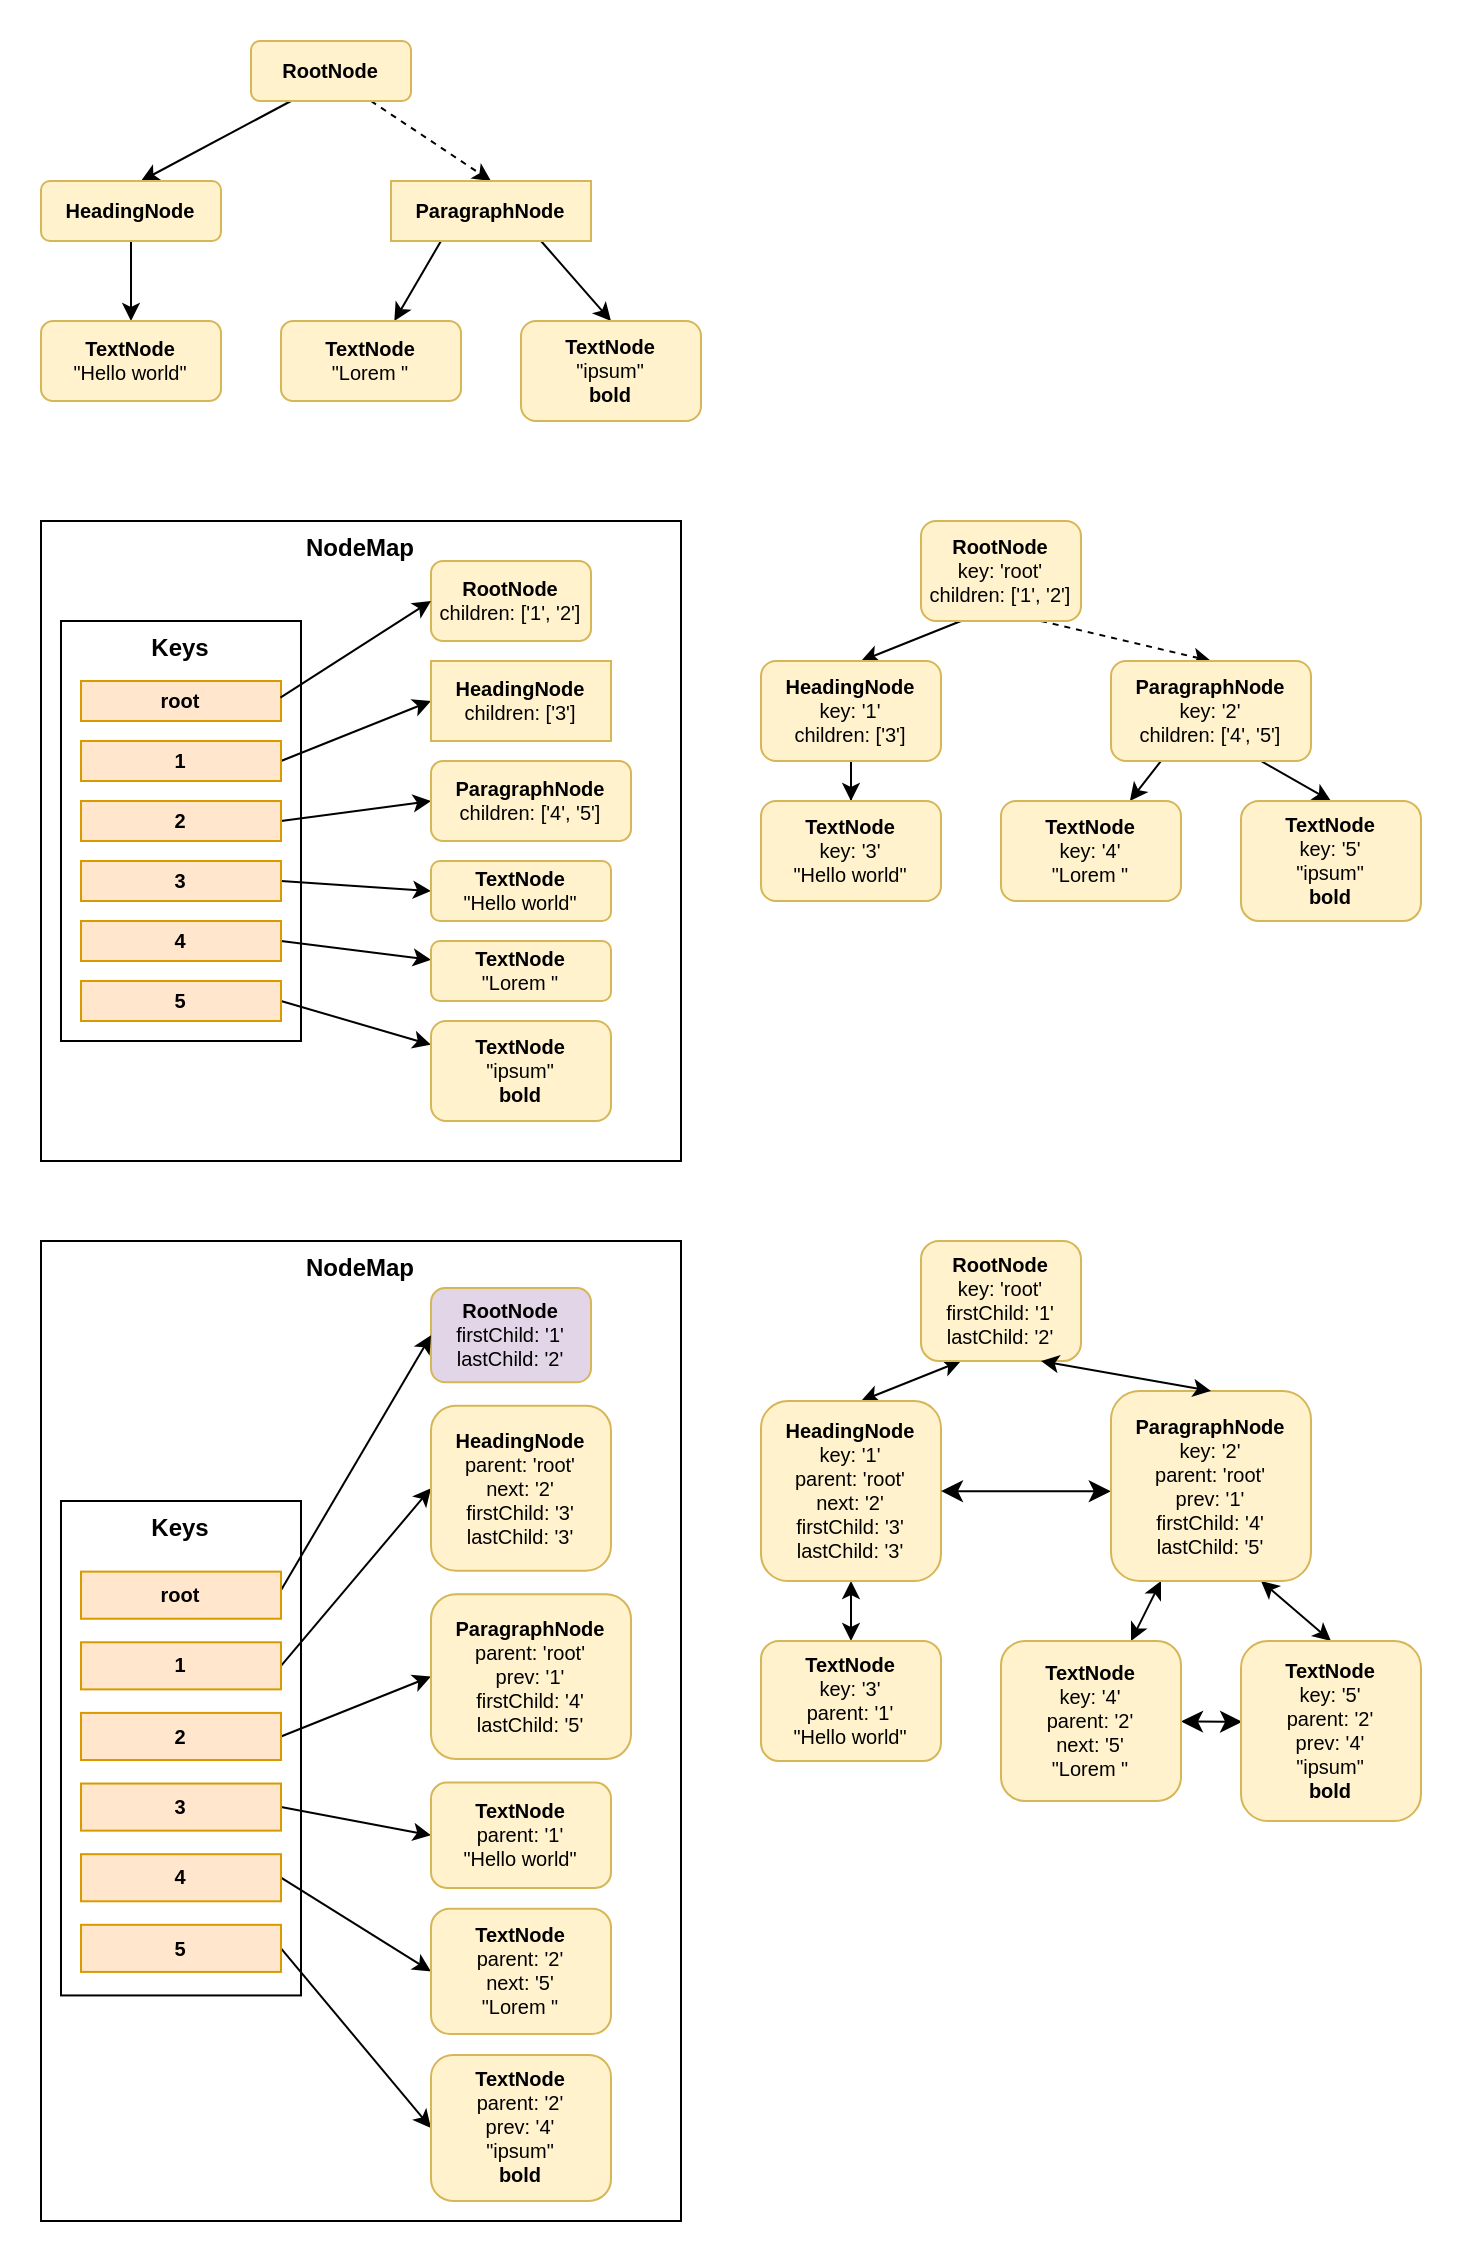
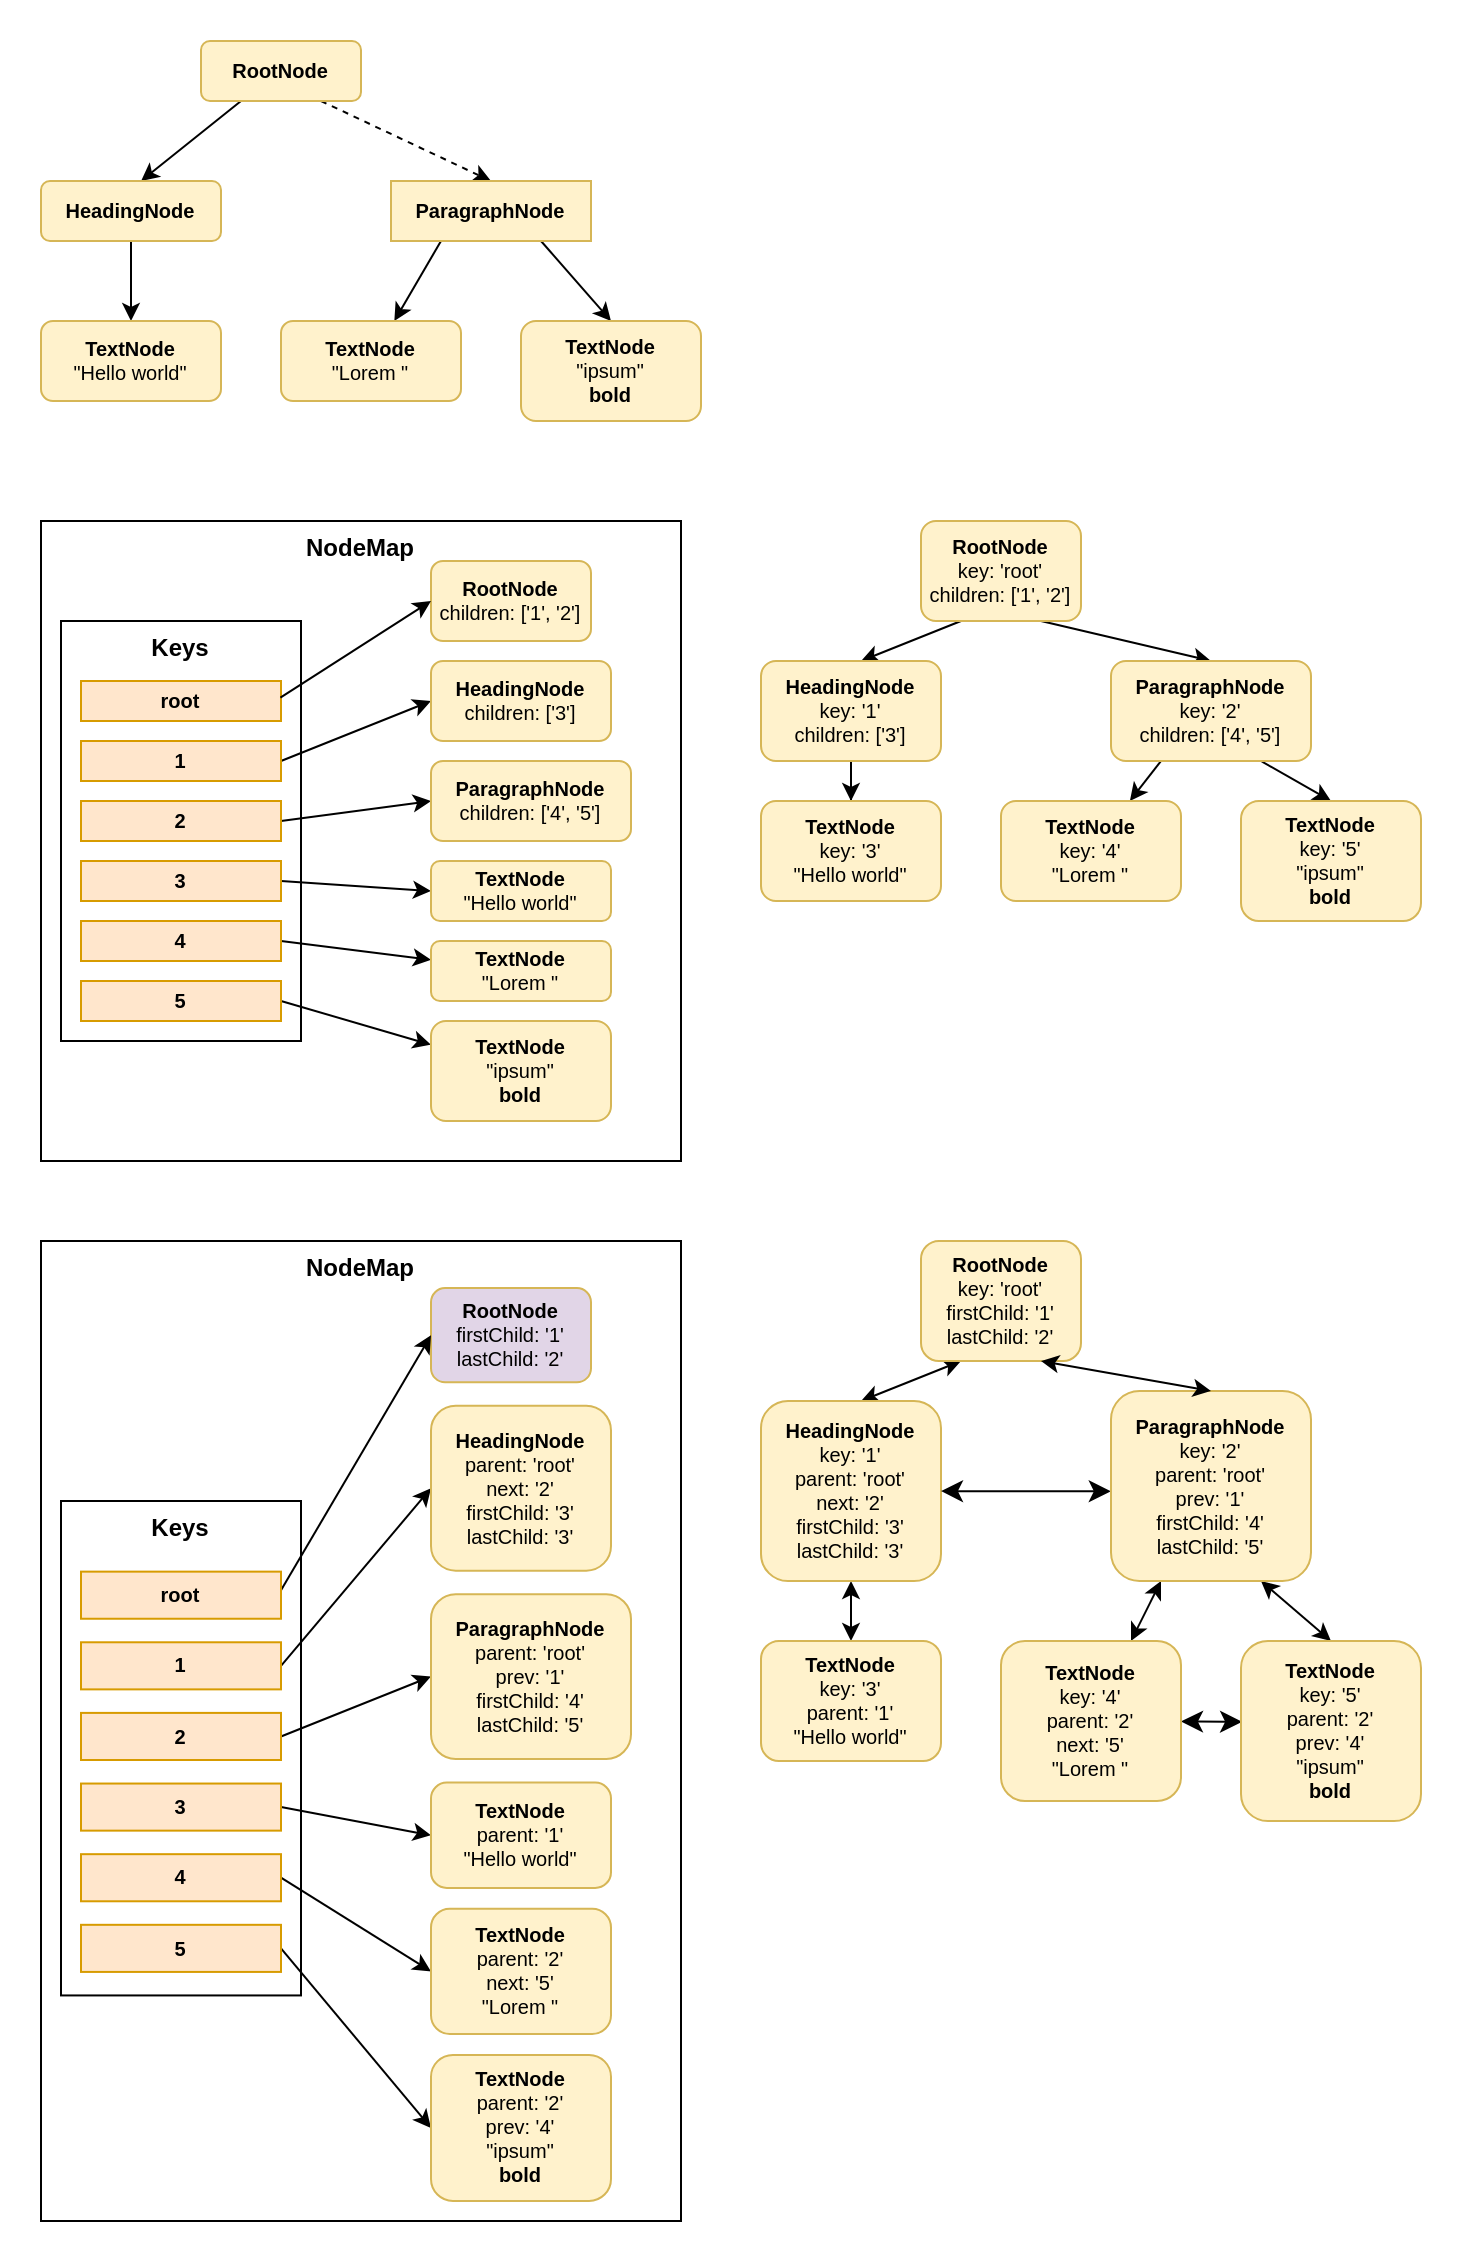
node "RootNode": moved (331, 71) -> (281, 71)
edge "RootNode key: 'root' children: ['1', '2']" -> "ParagraphNode key: '2' children: ['4', '5']": style dashed -> solid
node "HeadingNode children: ['3']": shape rectangle -> rounded rectangle
